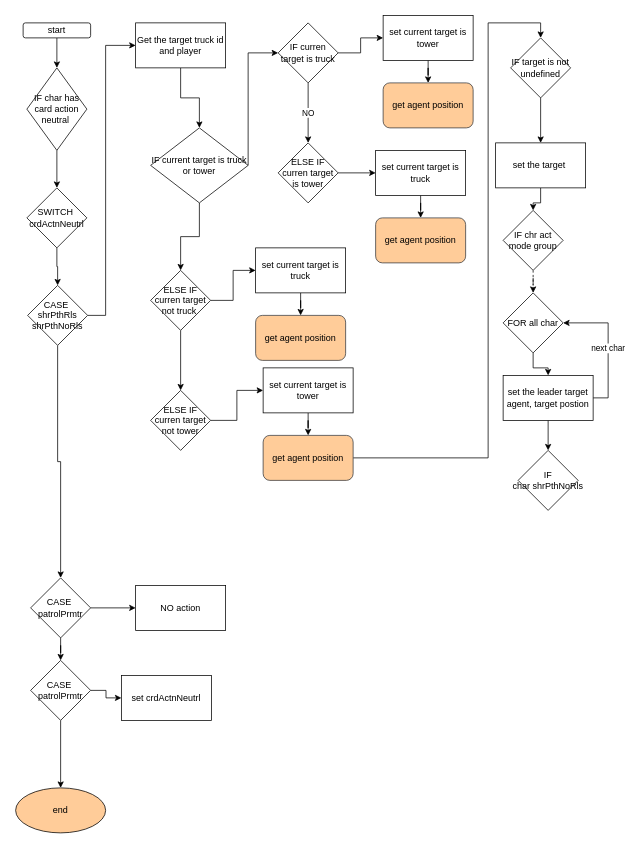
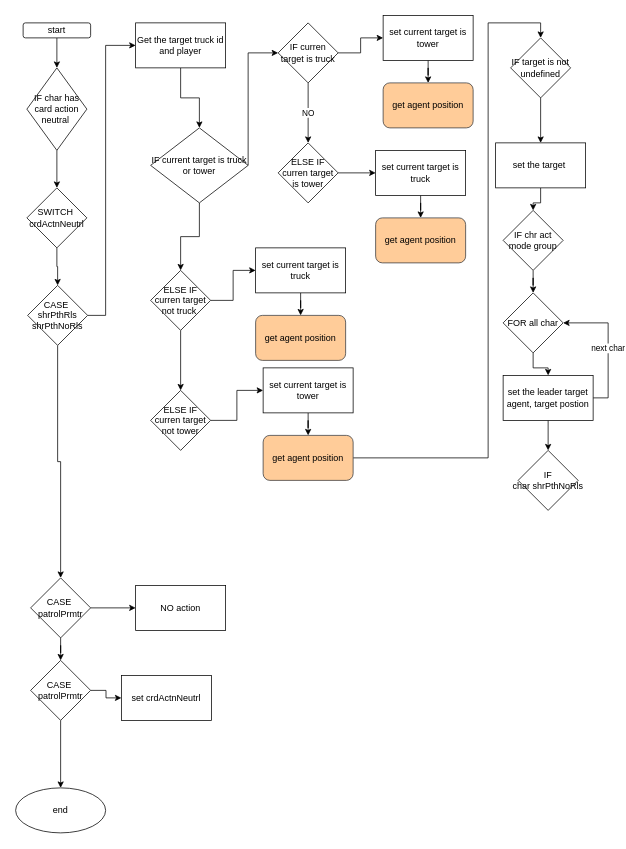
edge "IF chr act mode group" -> "FOR all char": style dashed -> solid
node "end": fillcolor #ffcc99 -> #ffffff
